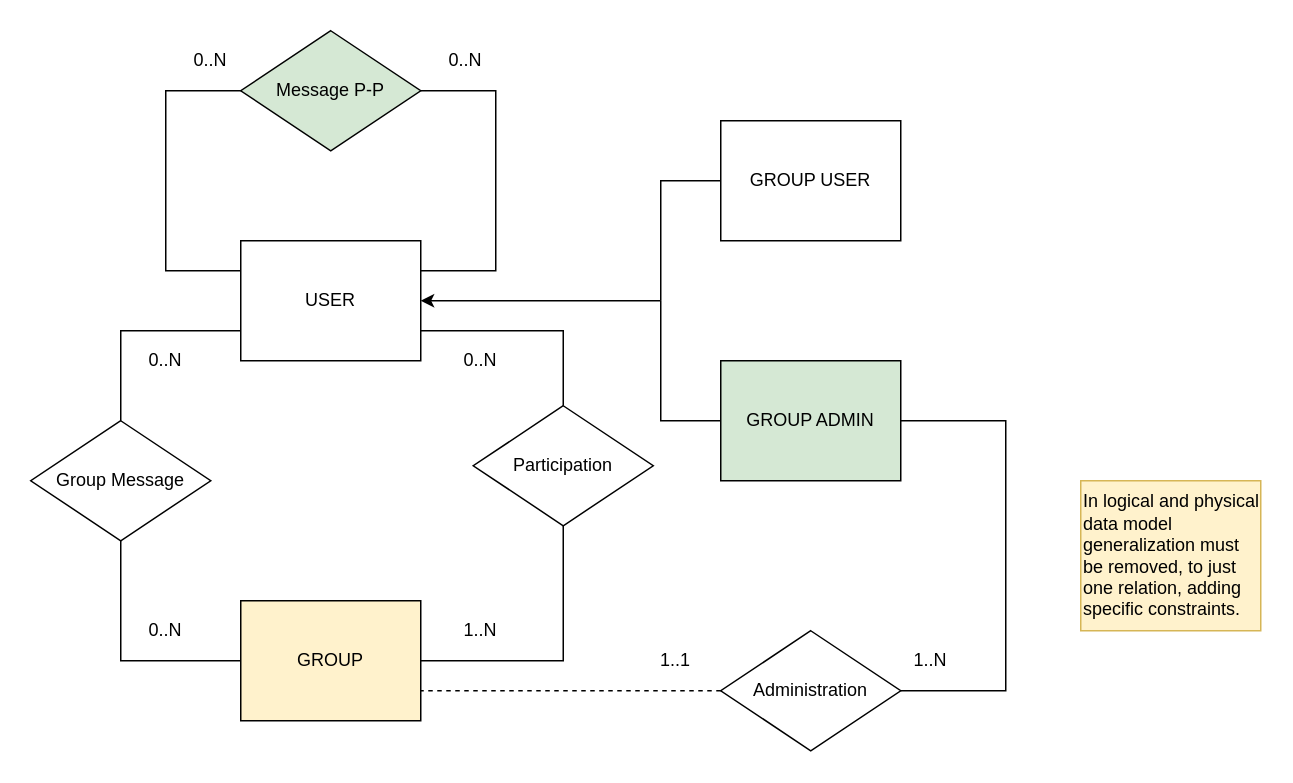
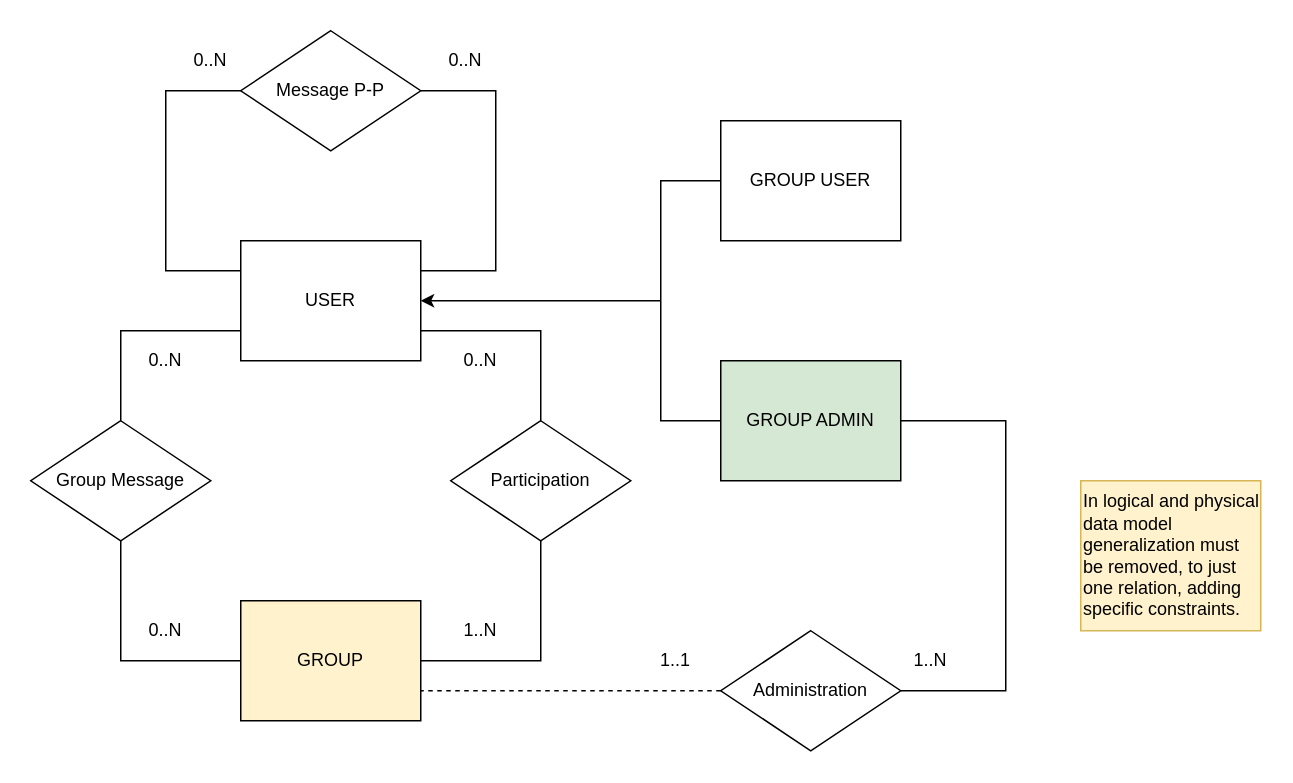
node "Message P-P": fillcolor #d5e8d4 -> #ffffff
node "Participation": moved (563, 466) -> (541, 481)
